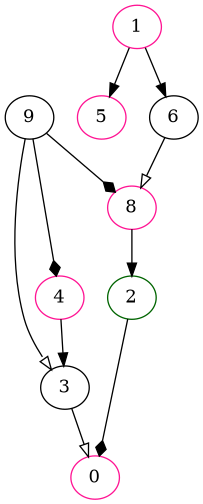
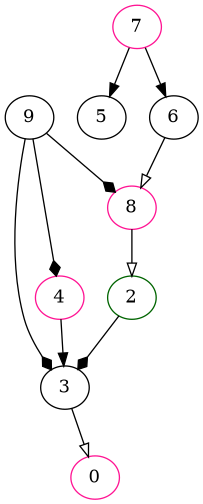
node "1": label "1" -> "7"
node "5": color deeppink -> black
edge "8" -> "2": arrowhead normal -> onormal
edge "9" -> "3": arrowhead onormal -> diamond
edge "2" -> "0": now "2" -> "3"
